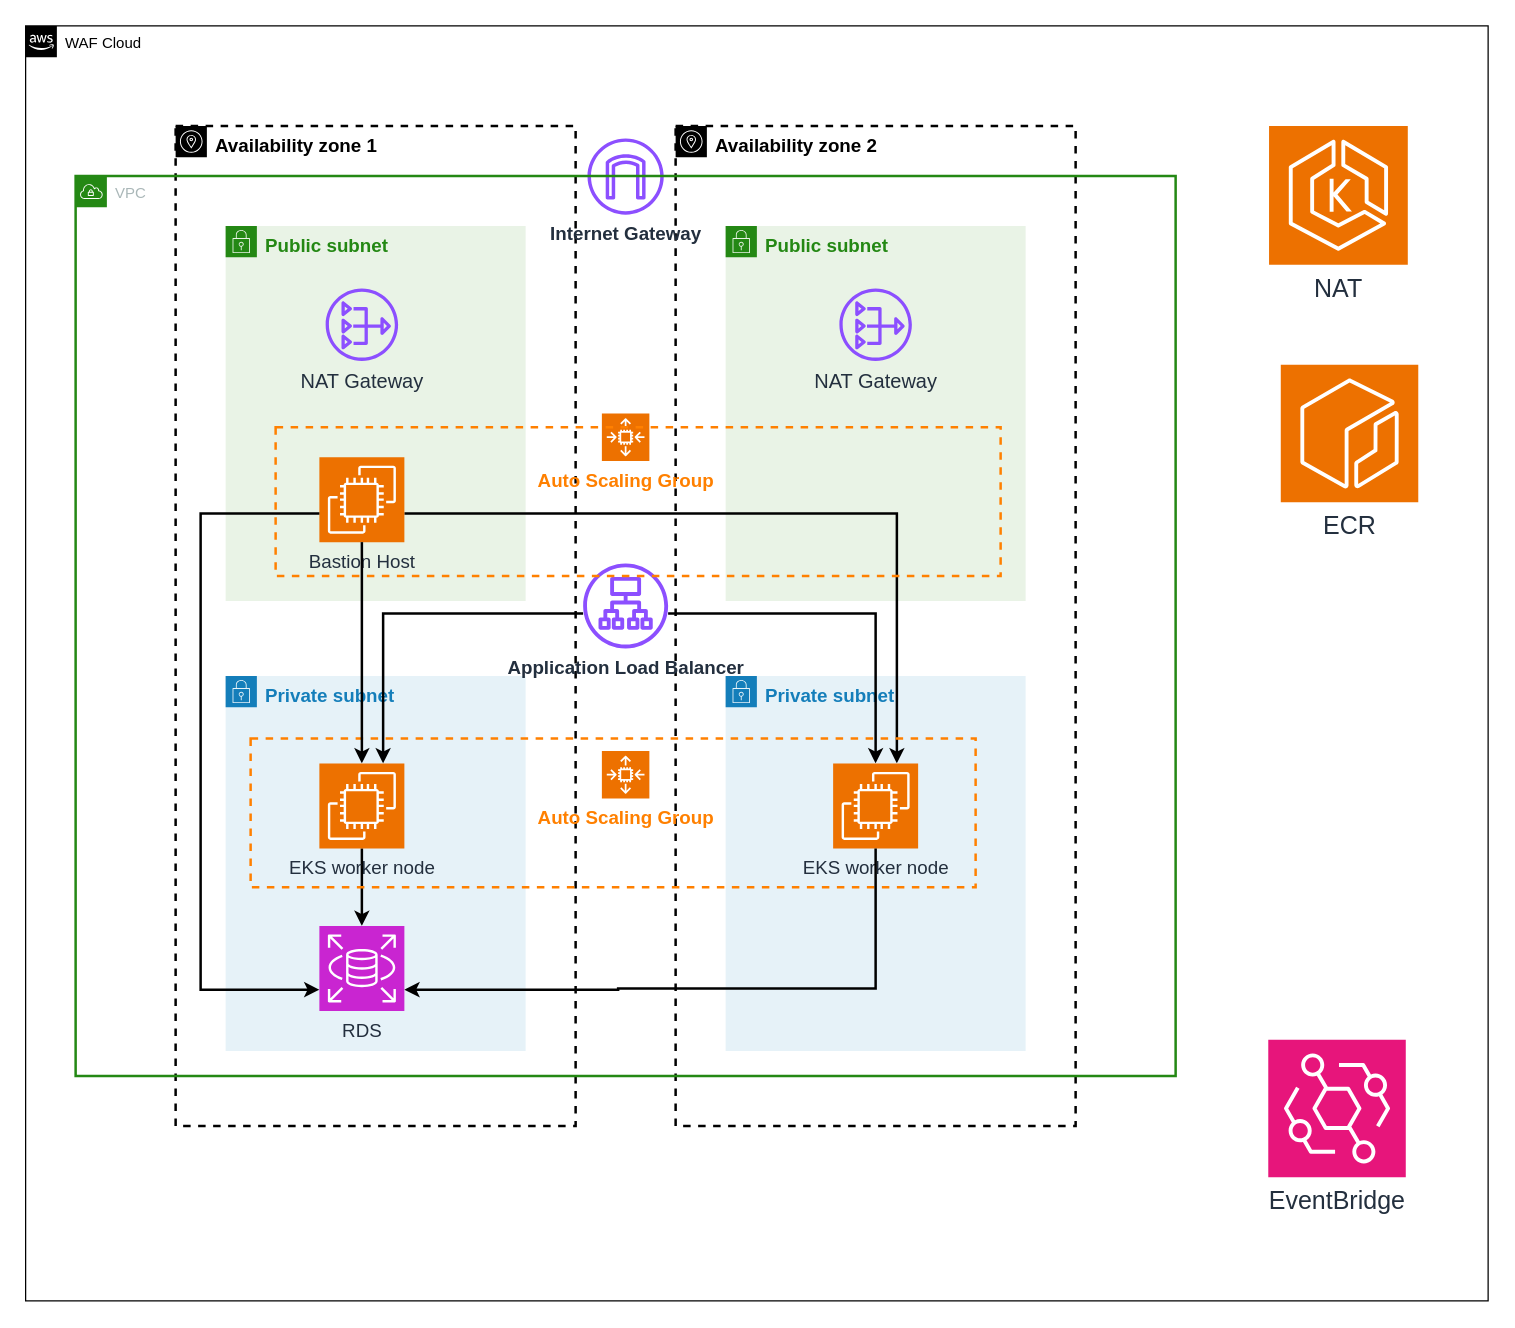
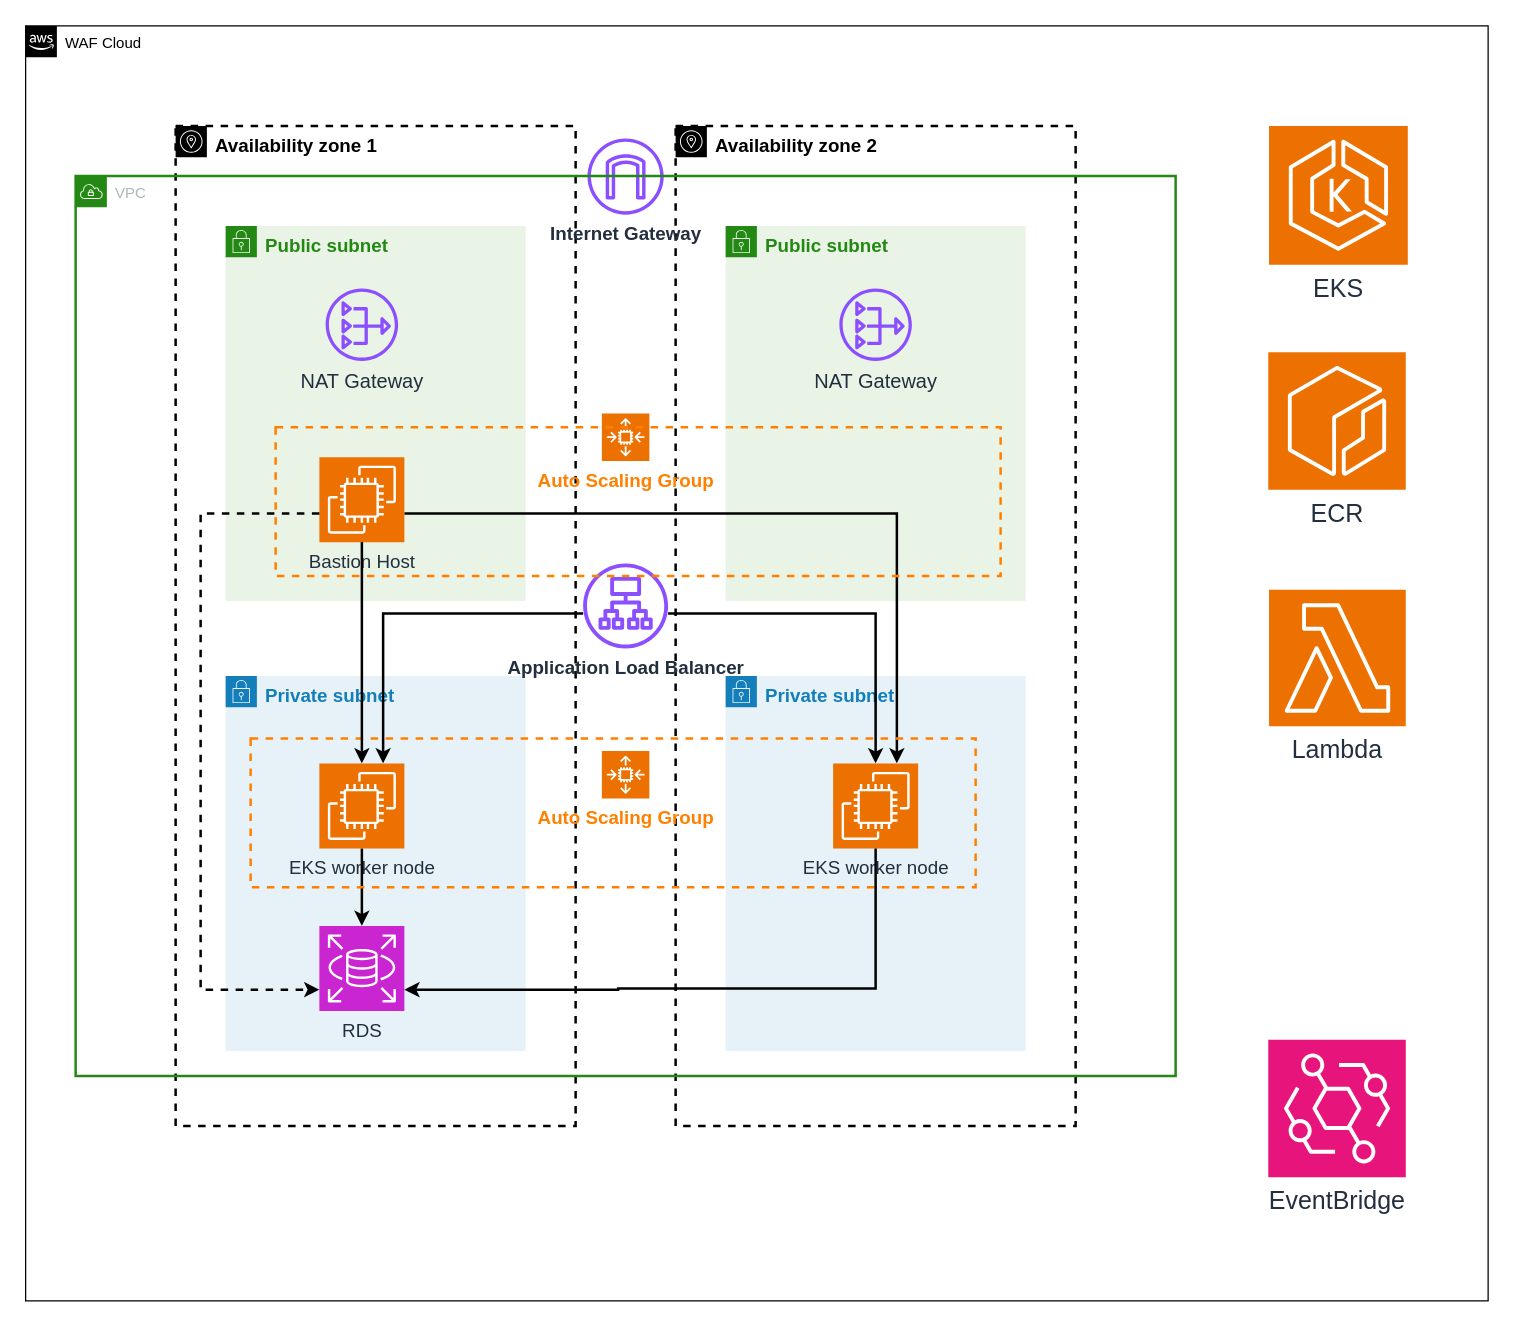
node "NAT": label "NAT" -> "EKS"
node "ECR": moved (1350, 433) -> (1337, 421)
node "Lambda": added
edge "Bastion Host" -> "RDS": style solid -> dashed
